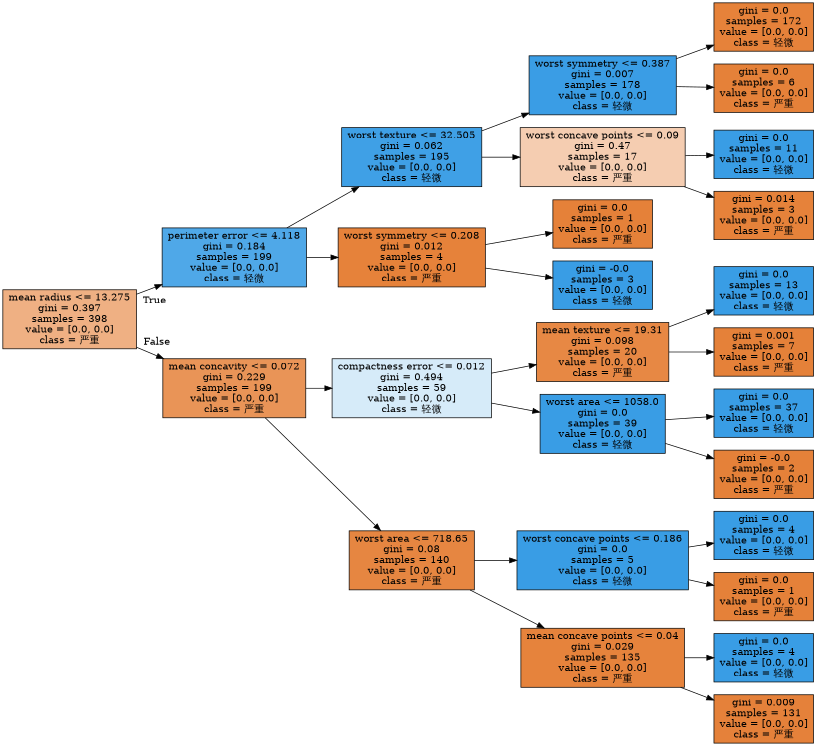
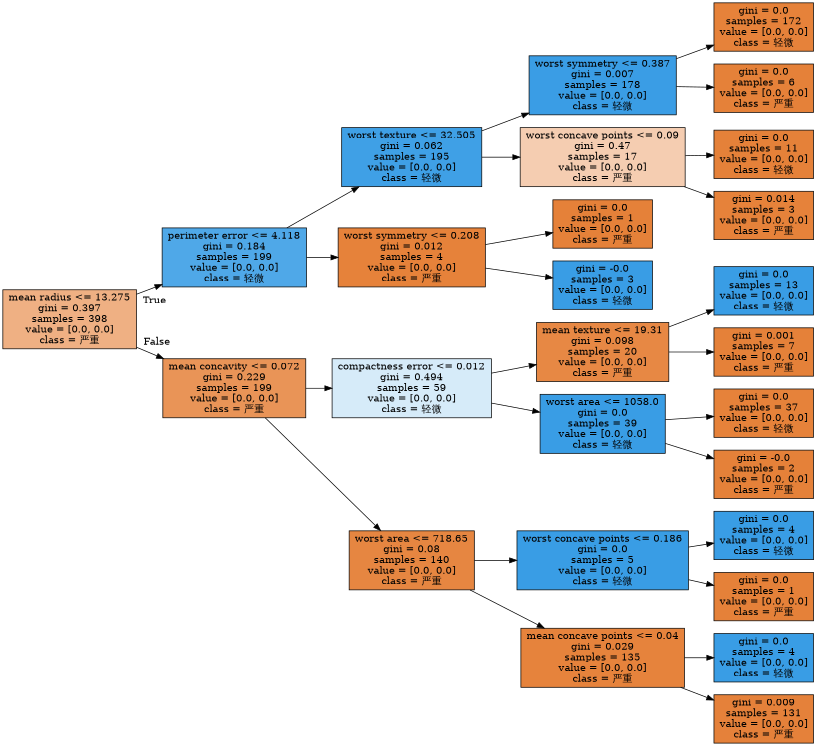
node "gini = 0.0 samples = 11 value = [0.0, 0.0] class = 轻微": fillcolor #399de5ff -> #e58139ff
node "gini = 0.0 samples = 37 value = [0.0, 0.0] class = 轻微": fillcolor #399de5ff -> #e58139fd
